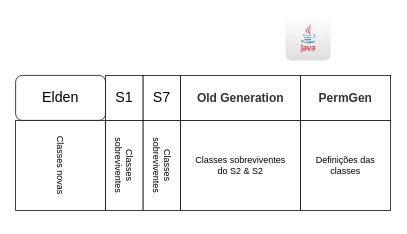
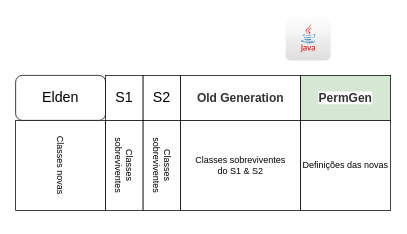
node "S7": label "S7" -> "S2"
node "PermGen": fillcolor #ffffff -> #d5e8d4
node "Classes sobreviventes do S2 & S2": label "Classes sobreviventes do S2 & S2" -> "Classes sobreviventes do S1 & S2"
node "Definições das classes": label "Definições das classes" -> "Definições das novas"
